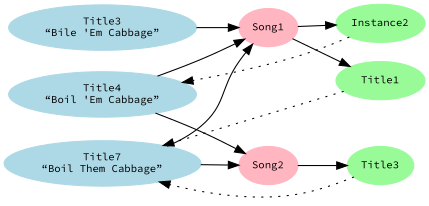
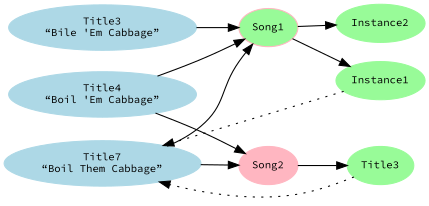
node "Song1": fillcolor lightpink -> palegreen
edge "Instance2" -> "Title4 “Boil 'Em Cabbage”": removed
node "Title1": label "Title1" -> "Instance1"
